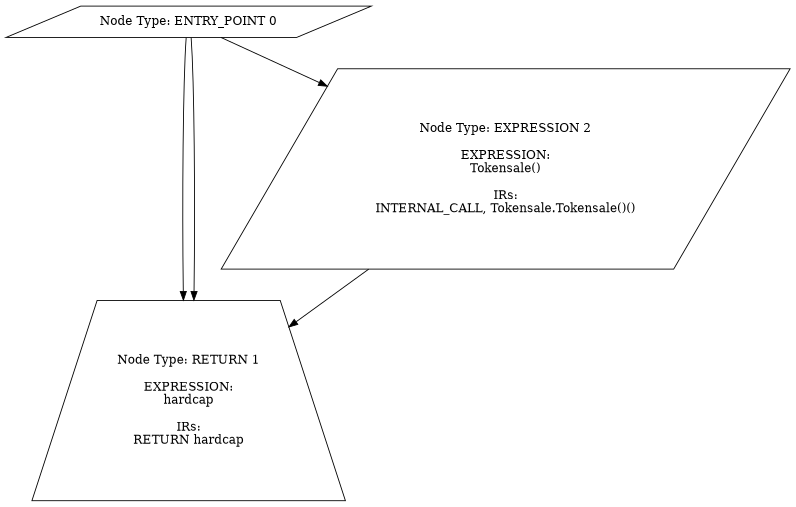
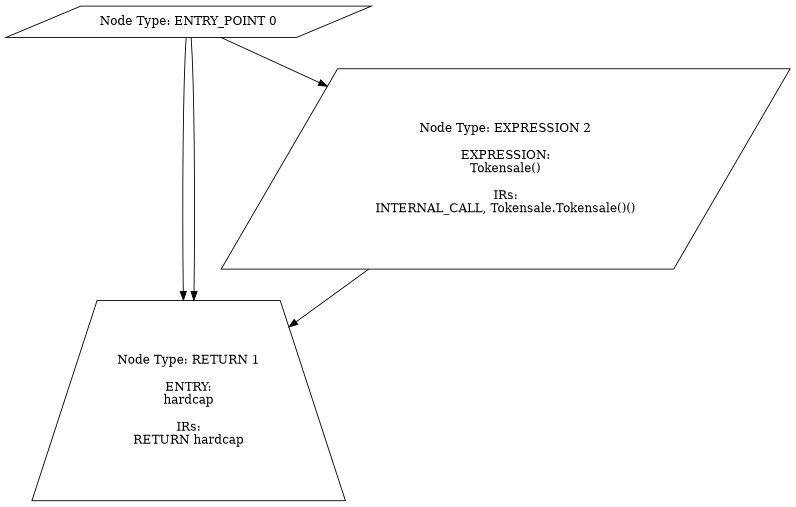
node "Node Type: RETURN 1 EXPRESSION: hardcap IRs: RETURN hardcap": label "Node Type: RETURN 1 EXPRESSION: hardcap IRs: RETURN hardcap" -> "Node Type: RETURN 1 ENTRY: hardcap IRs: RETURN hardcap"
